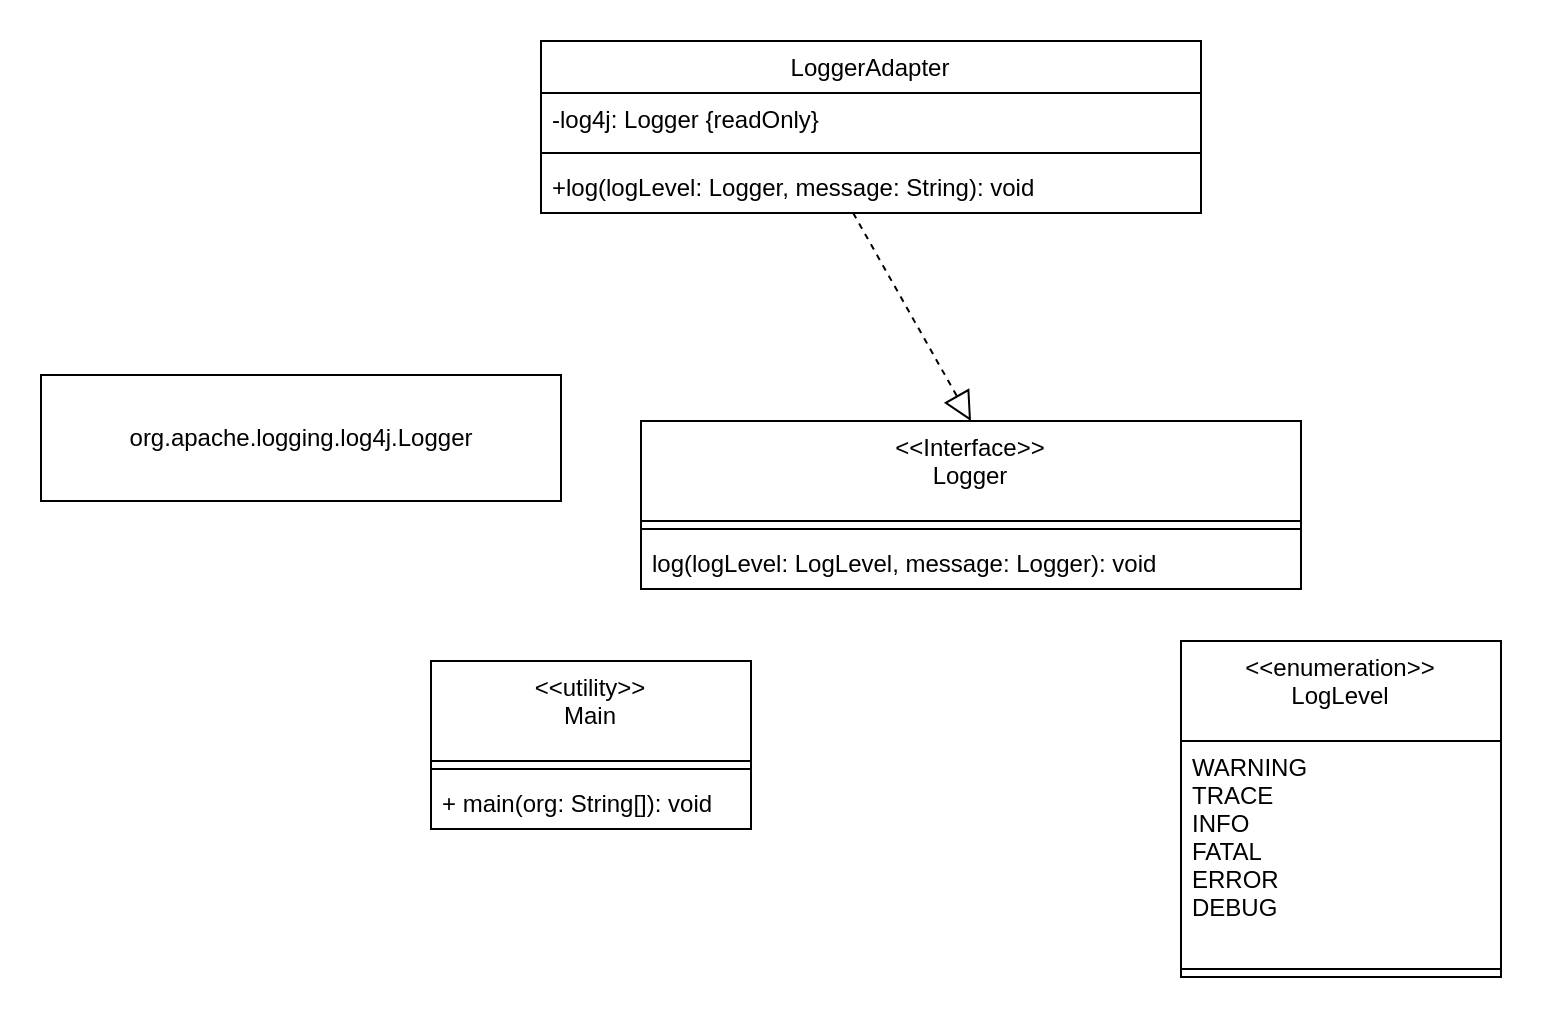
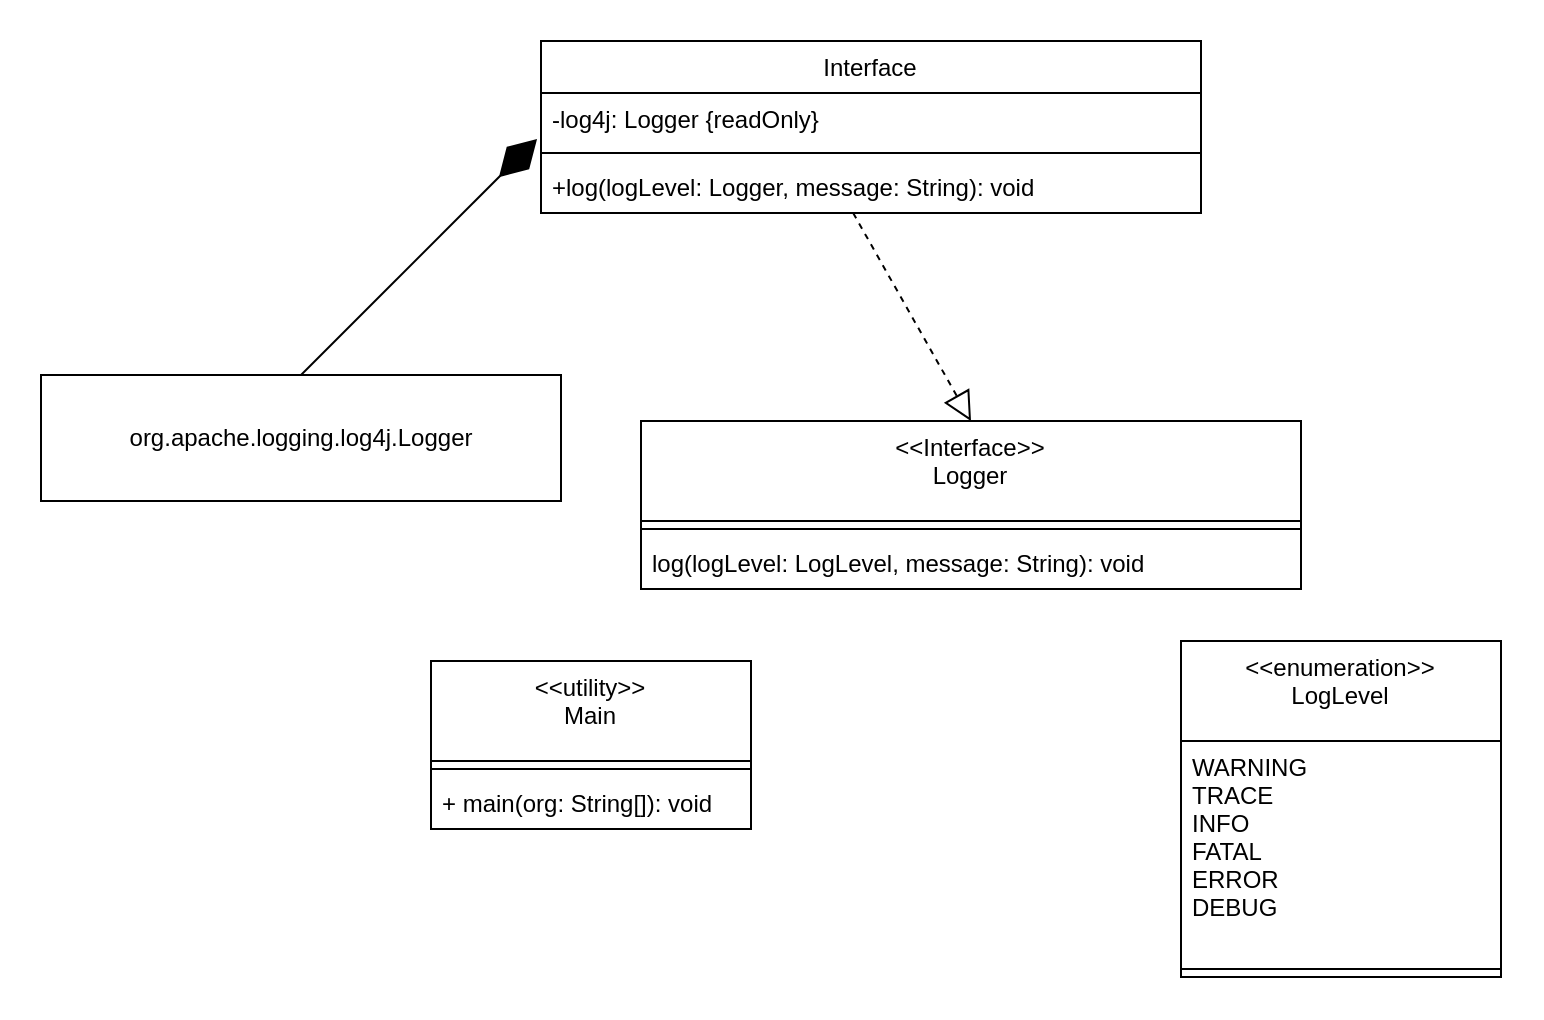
node "LoggerAdapter": label "LoggerAdapter" -> "Interface"
edge "org.apache.logging.log4j.Logger" -> "-log4j: Logger {readOnly}": added
node "log(logLevel: LogLevel, message: Logger): void": label "log(logLevel: LogLevel, message: Logger): void" -> "log(logLevel: LogLevel, message: String): void"
